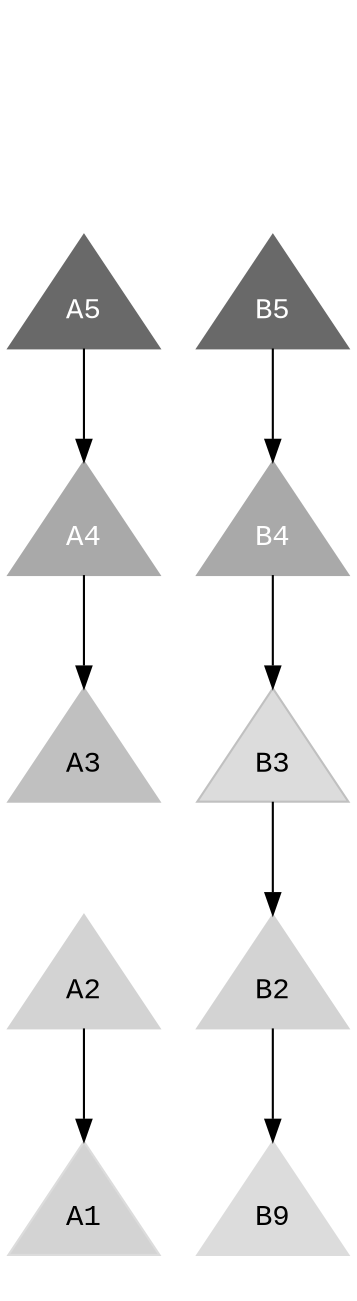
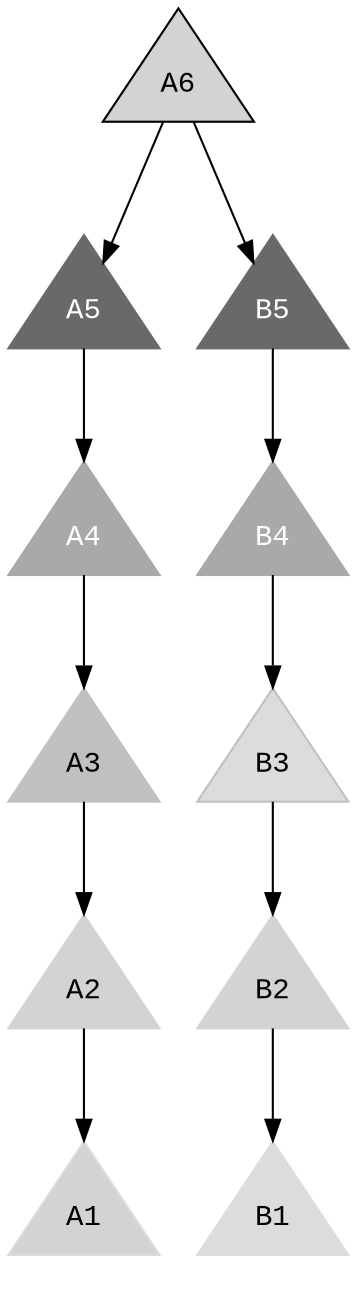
node "A6": added
edge "A3" -> "A2": added
node "B9": label "B9" -> "B1"
